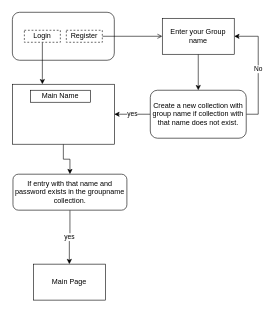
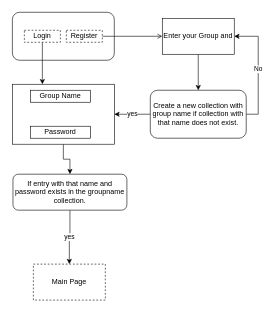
node "Enter your Group name": label "Enter your Group name" -> "Enter your Group and"
node "Main Name": label "Main Name" -> "Group Name"
node "Password": added
node "Main Page": style solid -> dashed
